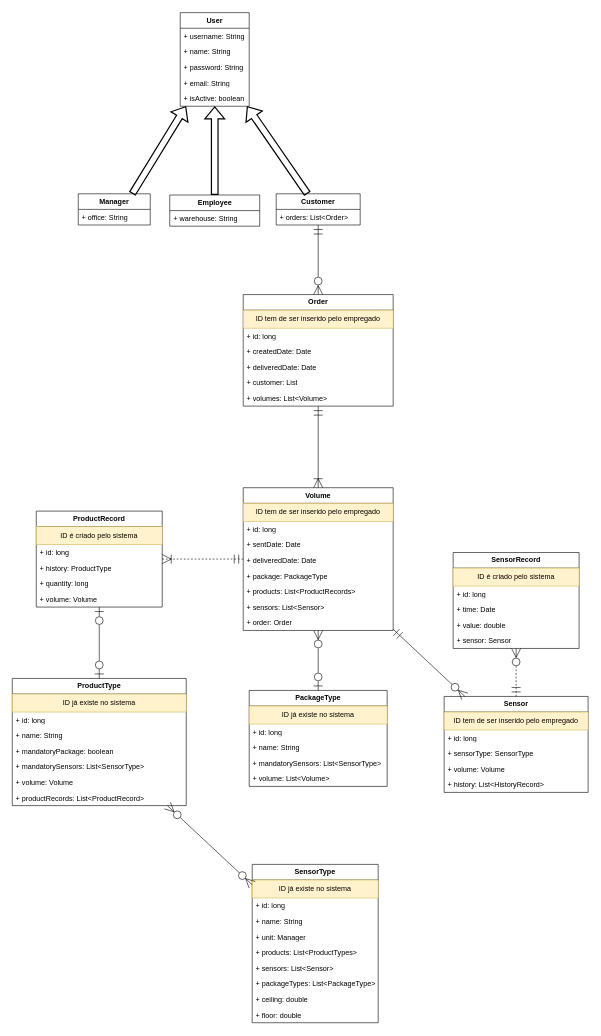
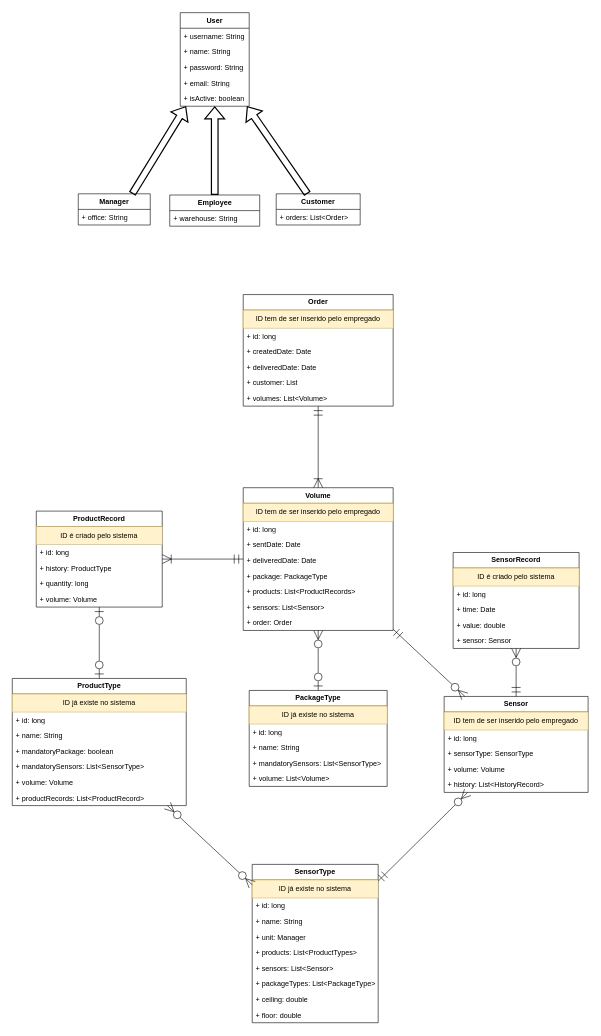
edge "Customer" -- "Order": removed
edge "ProductRecord" -- "Volume": style dashed -> solid
edge "SensorRecord" -- "Sensor": style dashed -> solid
edge "Sensor" -- "SensorType": added
